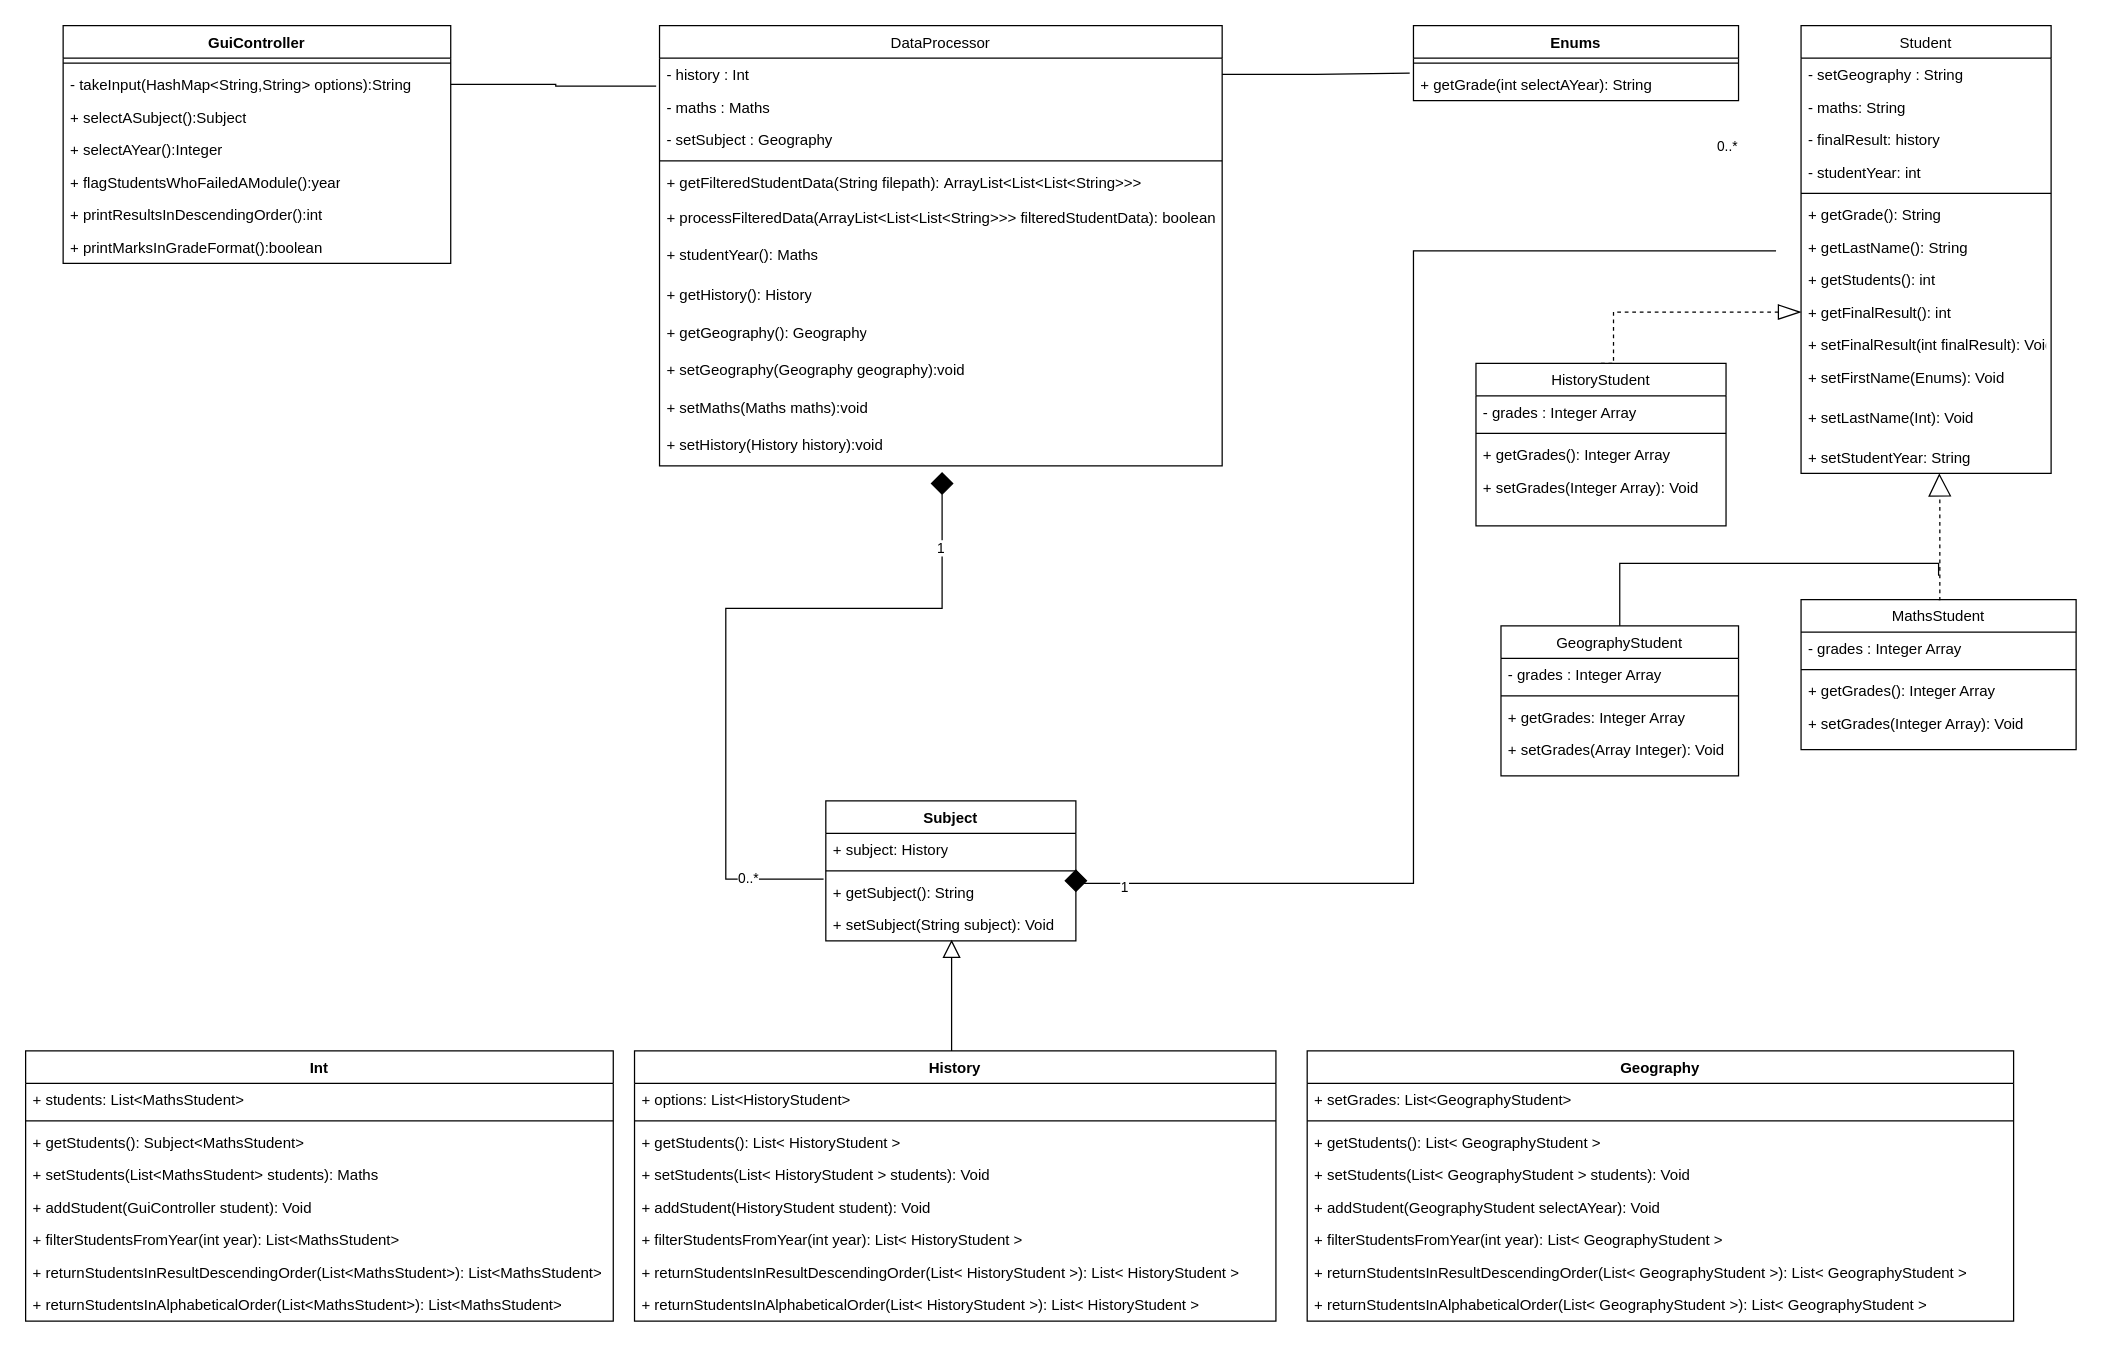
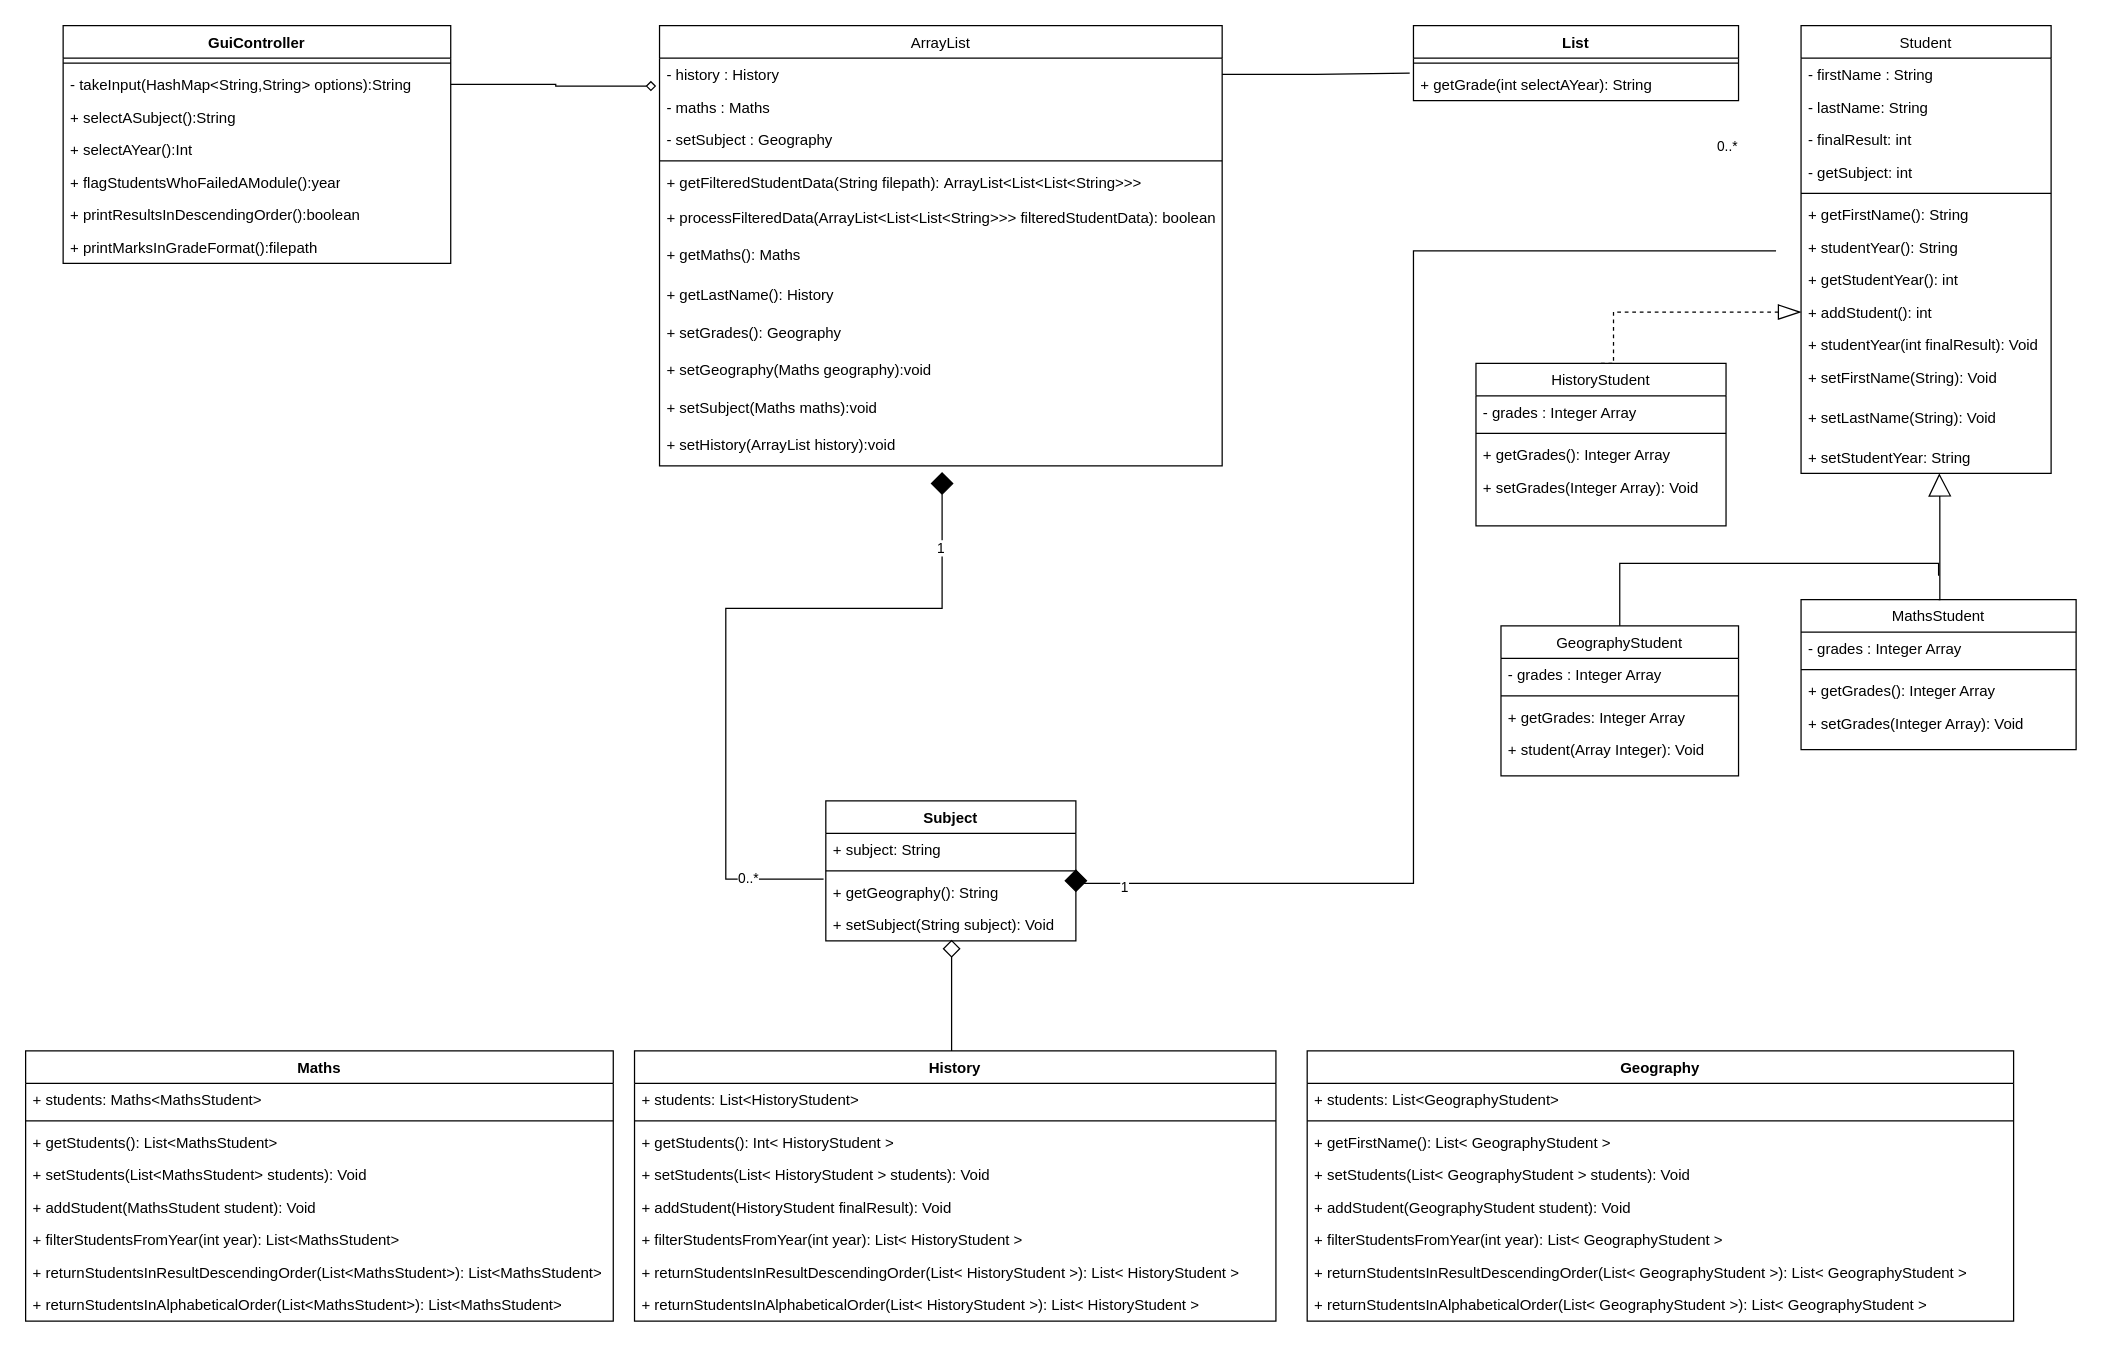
node "DataProcessor": label "DataProcessor" -> "ArrayList"
node "Enums": label "Enums" -> "List"
node "- history : Int": label "- history : Int" -> "- history : History"
node "- setGeography : String": label "- setGeography : String" -> "- firstName : String"
edge "- takeInput(HashMap<String,String> options):String" -- "- maths : Maths": arrowhead none -> diamond
node "- maths: String": label "- maths: String" -> "- lastName: String"
node "+ selectASubject():Subject": label "+ selectASubject():Subject" -> "+ selectASubject():String"
node "- finalResult: history": label "- finalResult: history" -> "- finalResult: int"
node "+ selectAYear():Integer": label "+ selectAYear():Integer" -> "+ selectAYear():Int"
node "- studentYear: int": label "- studentYear: int" -> "- getSubject: int"
node "+ getGrade(): String": label "+ getGrade(): String" -> "+ getFirstName(): String"
node "+ printResultsInDescendingOrder():int": label "+ printResultsInDescendingOrder():int" -> "+ printResultsInDescendingOrder():boolean"
node "+ printMarksInGradeFormat():boolean": label "+ printMarksInGradeFormat():boolean" -> "+ printMarksInGradeFormat():filepath"
node "+ getLastName(): String": label "+ getLastName(): String" -> "+ studentYear(): String"
node "+ studentYear(): Maths": label "+ studentYear(): Maths" -> "+ getMaths(): Maths"
node "+ getStudents(): int": label "+ getStudents(): int" -> "+ getStudentYear(): int"
node "+ getHistory(): History": label "+ getHistory(): History" -> "+ getLastName(): History"
node "+ getFinalResult(): int": label "+ getFinalResult(): int" -> "+ addStudent(): int"
node "+ getGeography(): Geography": label "+ getGeography(): Geography" -> "+ setGrades(): Geography"
node "+ setFinalResult(int finalResult): Void": label "+ setFinalResult(int finalResult): Void" -> "+ studentYear(int finalResult): Void"
node "+ setGeography(Geography geography):void": label "+ setGeography(Geography geography):void" -> "+ setGeography(Maths geography):void"
node "+ setFirstName(Enums): Void": label "+ setFirstName(Enums): Void" -> "+ setFirstName(String): Void"
node "+ setMaths(Maths maths):void": label "+ setMaths(Maths maths):void" -> "+ setSubject(Maths maths):void"
node "+ setLastName(Int): Void": label "+ setLastName(Int): Void" -> "+ setLastName(String): Void"
node "+ setHistory(History history):void": label "+ setHistory(History history):void" -> "+ setHistory(ArrayList history):void"
edge "MathsStudent" -> "+ setStudentYear: String": style dashed -> solid
node "+ setGrades(Array Integer): Void": label "+ setGrades(Array Integer): Void" -> "+ student(Array Integer): Void"
node "+ subject: History": label "+ subject: History" -> "+ subject: String"
node "+ getSubject(): String": label "+ getSubject(): String" -> "+ getGeography(): String"
edge "History" -> "+ setSubject(String subject): Void": arrowhead block -> diamond
node "Int": label "Int" -> "Maths"
node "+ students: List<MathsStudent>": label "+ students: List<MathsStudent>" -> "+ students: Maths<MathsStudent>"
node "+ options: List<HistoryStudent>": label "+ options: List<HistoryStudent>" -> "+ students: List<HistoryStudent>"
node "+ setGrades: List<GeographyStudent>": label "+ setGrades: List<GeographyStudent>" -> "+ students: List<GeographyStudent>"
node "+ getStudents(): Subject<MathsStudent>": label "+ getStudents(): Subject<MathsStudent>" -> "+ getStudents(): List<MathsStudent>"
node "+ getStudents(): List< HistoryStudent >": label "+ getStudents(): List< HistoryStudent >" -> "+ getStudents(): Int< HistoryStudent >"
node "+ getStudents(): List< GeographyStudent >": label "+ getStudents(): List< GeographyStudent >" -> "+ getFirstName(): List< GeographyStudent >"
node "+ setStudents(List<MathsStudent> students): Maths": label "+ setStudents(List<MathsStudent> students): Maths" -> "+ setStudents(List<MathsStudent> students): Void"
node "+ addStudent(GuiController student): Void": label "+ addStudent(GuiController student): Void" -> "+ addStudent(MathsStudent student): Void"
node "+ addStudent(HistoryStudent student): Void": label "+ addStudent(HistoryStudent student): Void" -> "+ addStudent(HistoryStudent finalResult): Void"
node "+ addStudent(GeographyStudent selectAYear): Void": label "+ addStudent(GeographyStudent selectAYear): Void" -> "+ addStudent(GeographyStudent student): Void"
